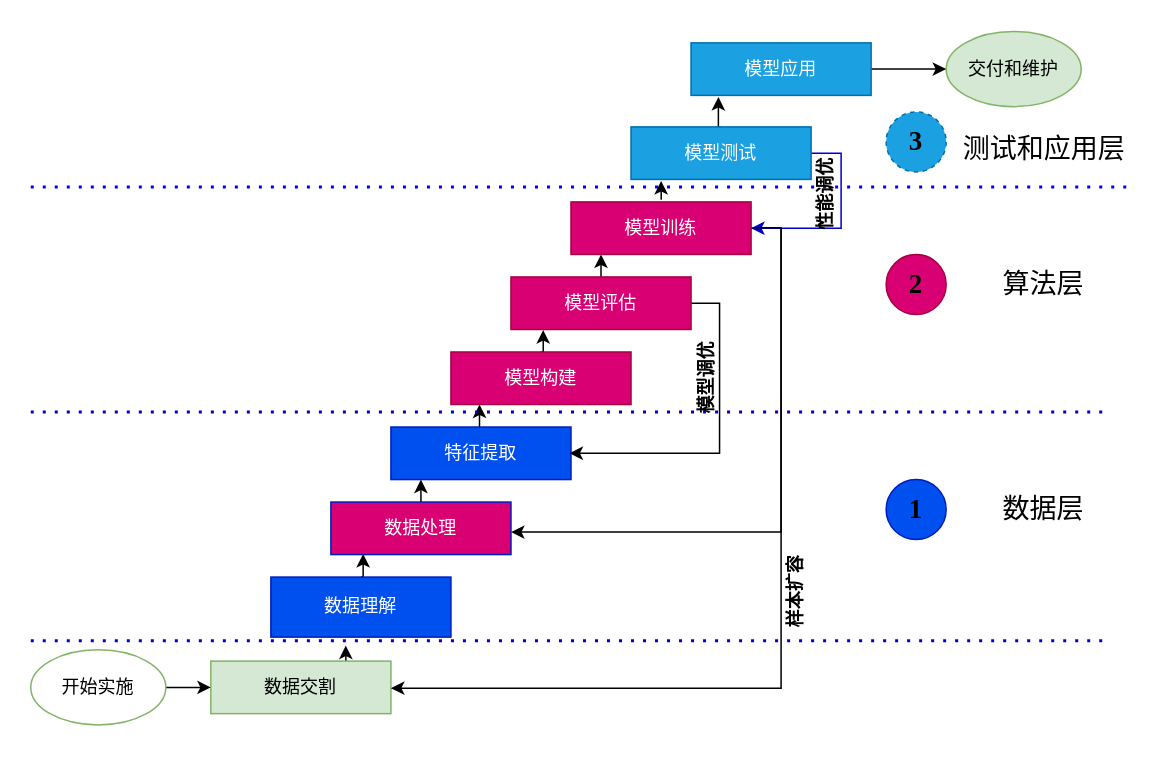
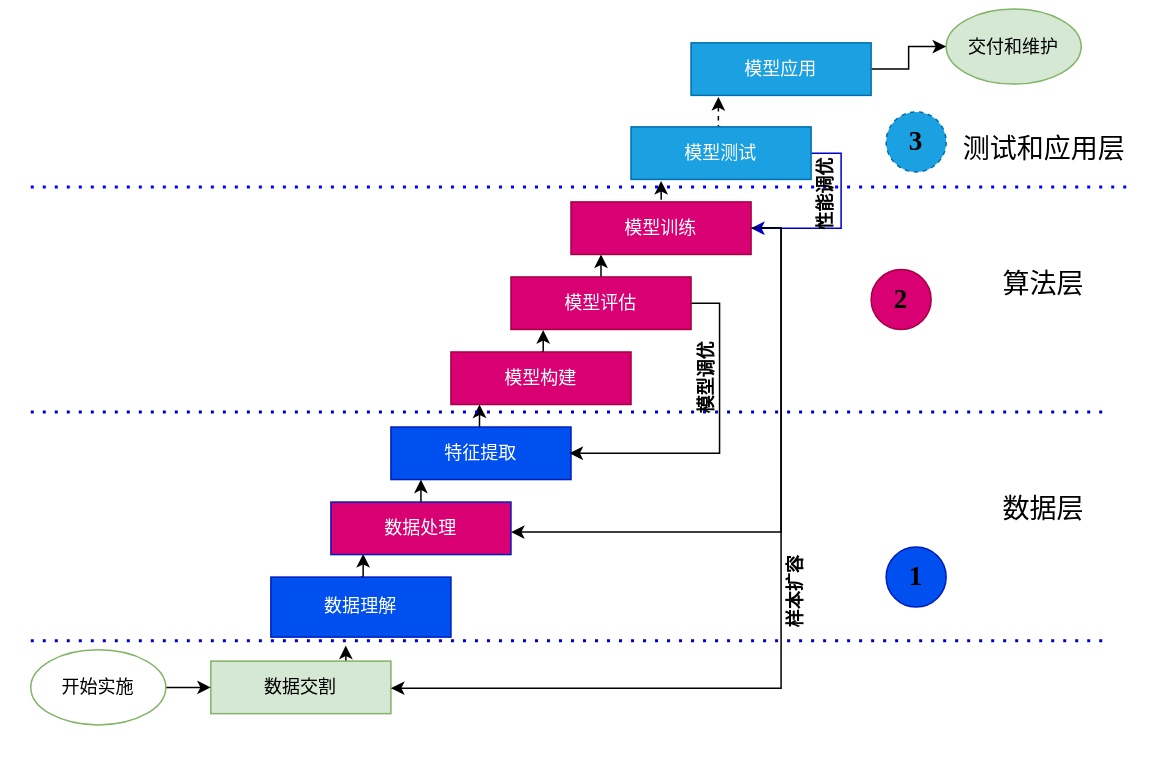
node "交付和维护": moved (1013, 69) -> (1013, 47)
edge "模型测试" -> "模型应用": style solid -> dashed
node "2": moved (916, 284) -> (901, 299)
node "1": moved (916, 509) -> (916, 577)
